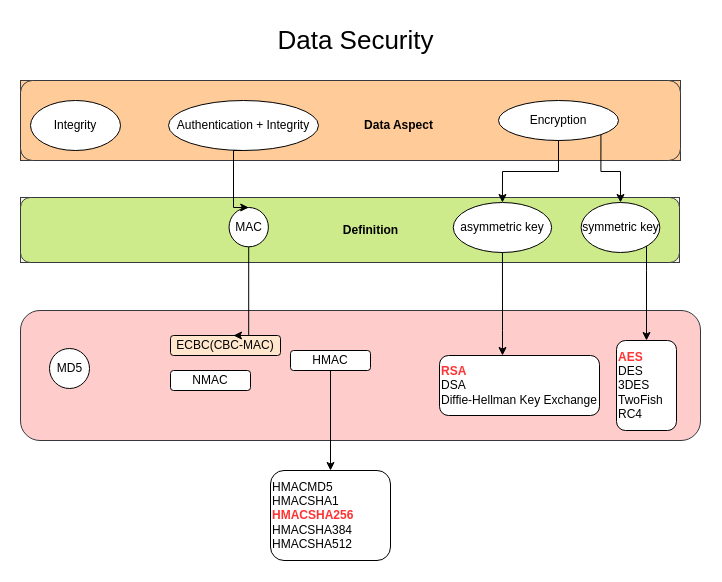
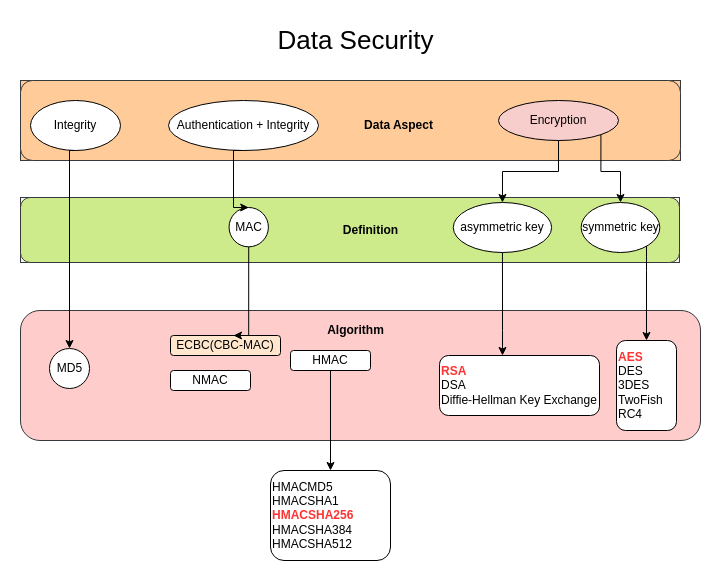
node "Encryption": fillcolor #ffffff -> #f8cecc
edge "Integrity" -> "MD5": added
node "Algorithm": added
